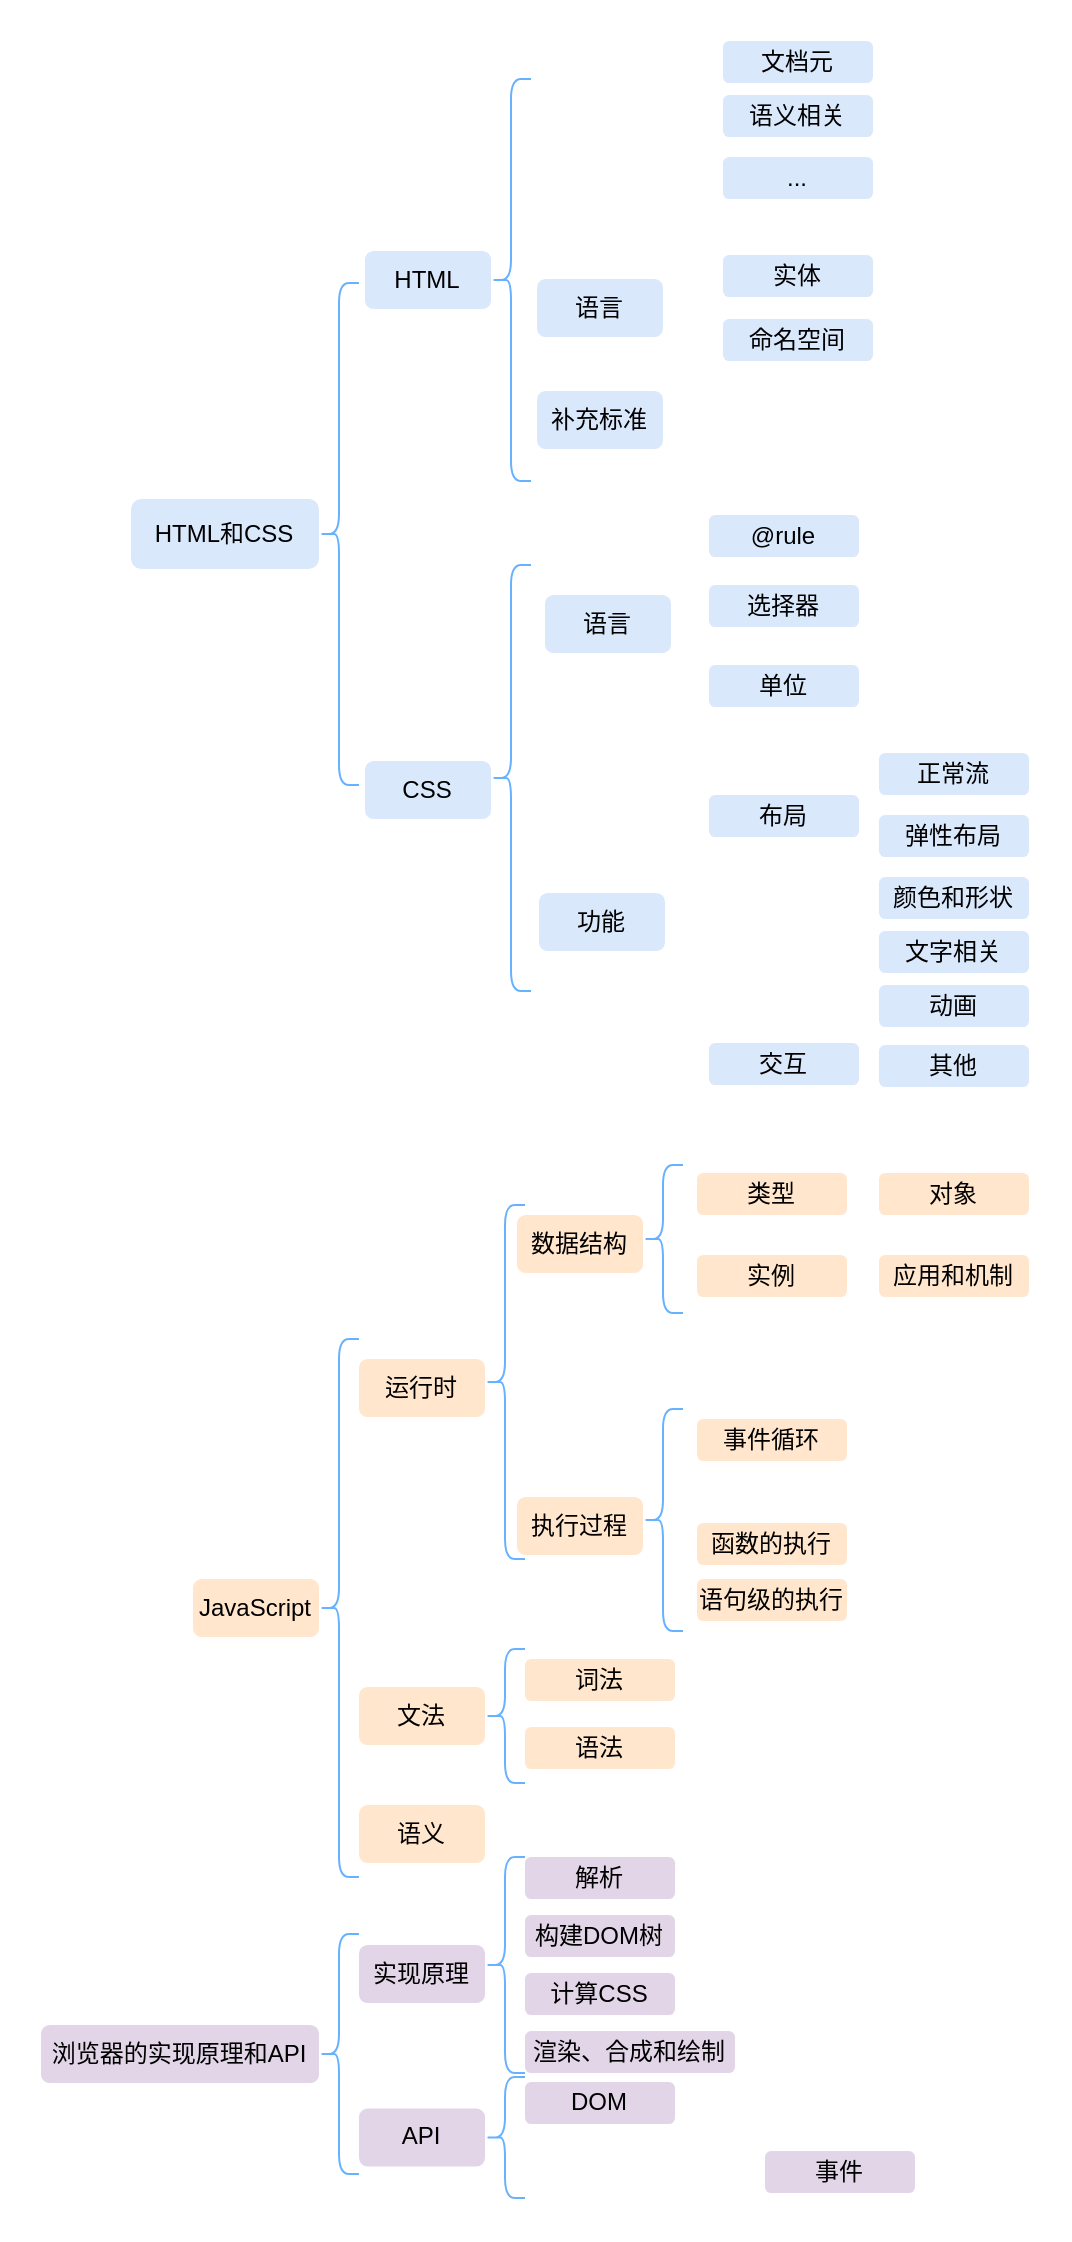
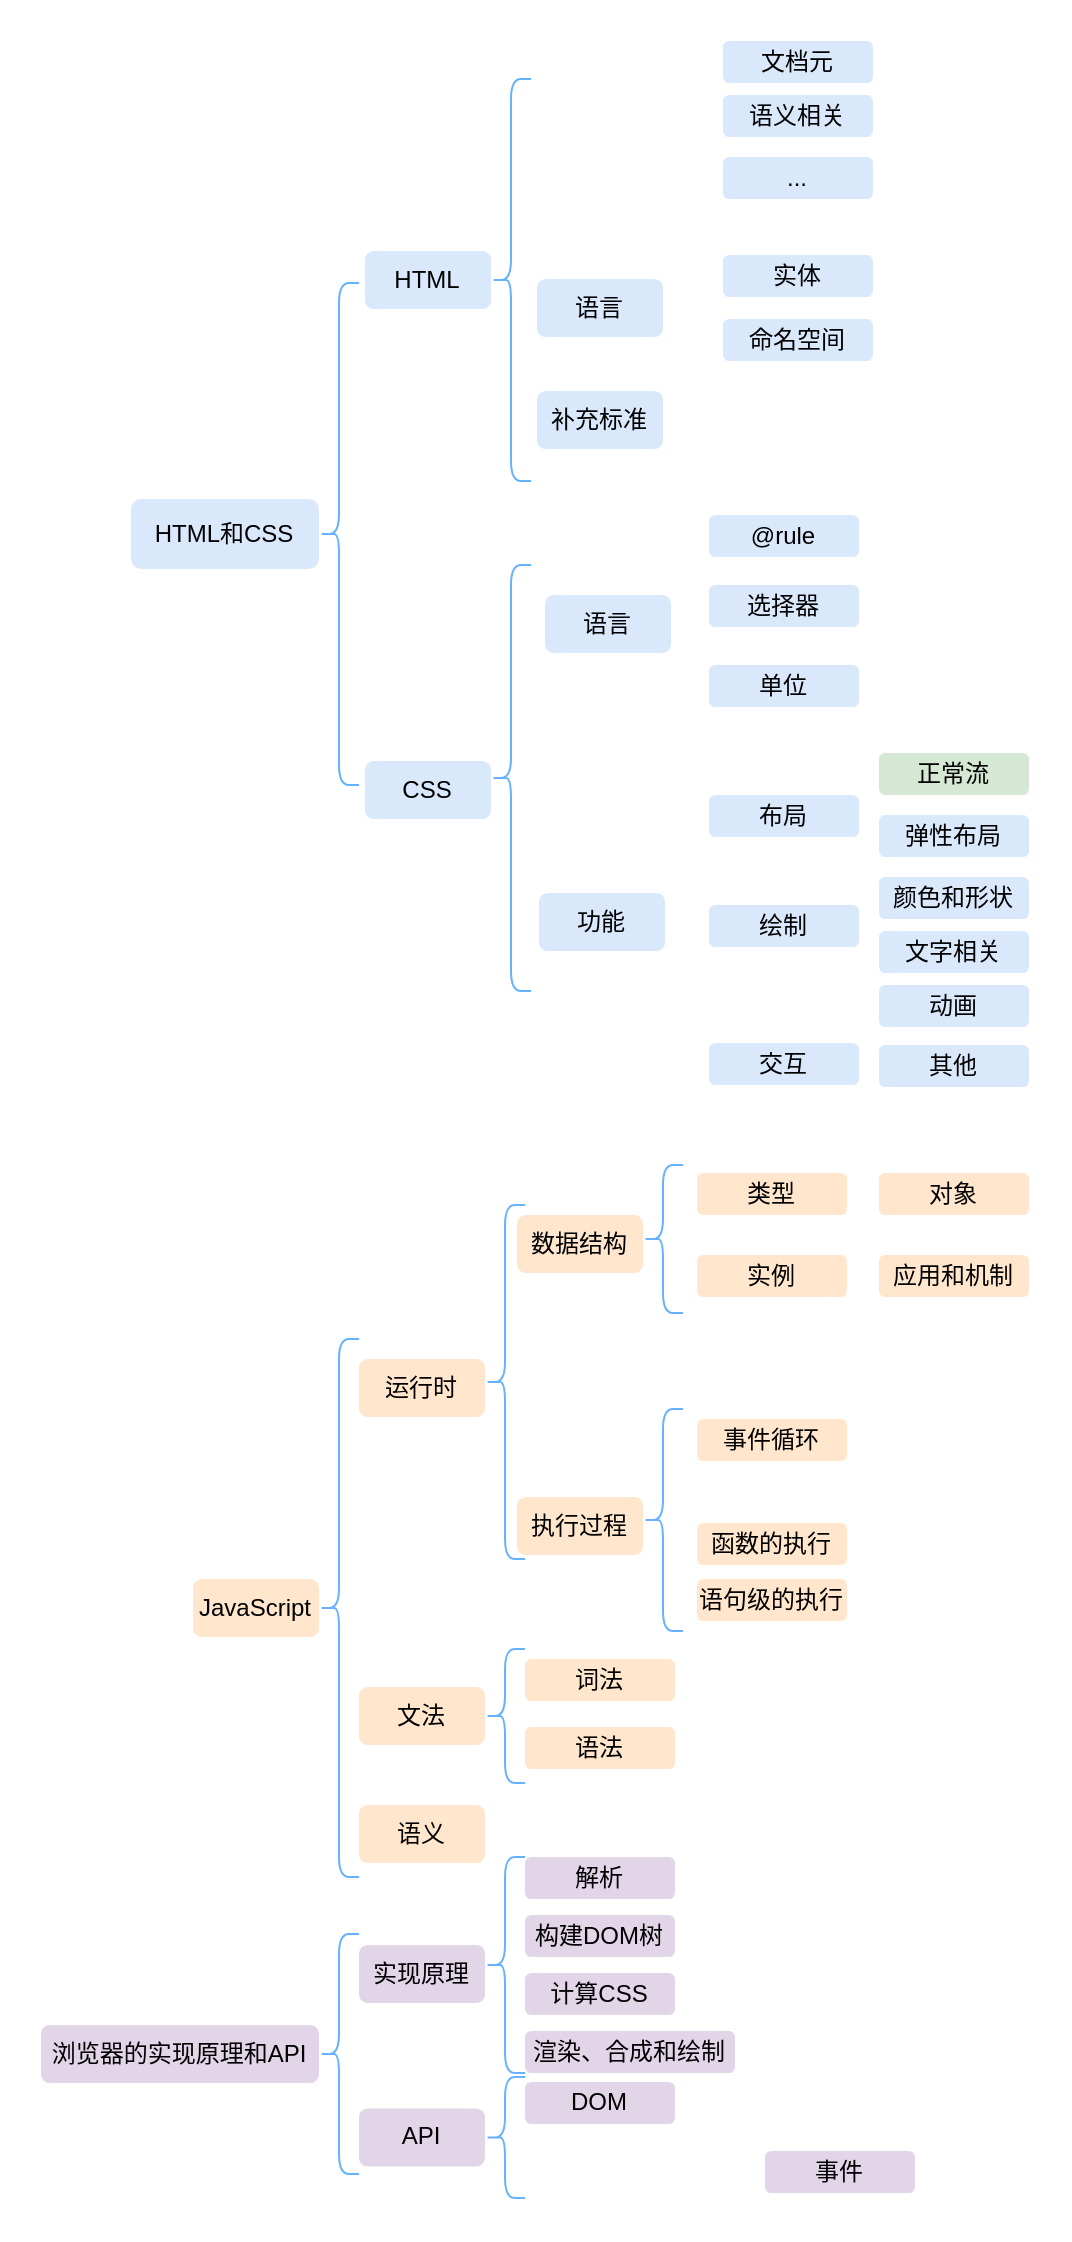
node "正常流": fillcolor #dae8fc -> #d5e8d4
node "绘制": added
